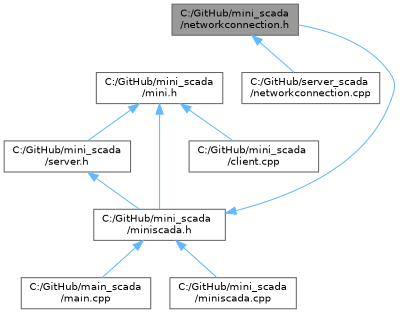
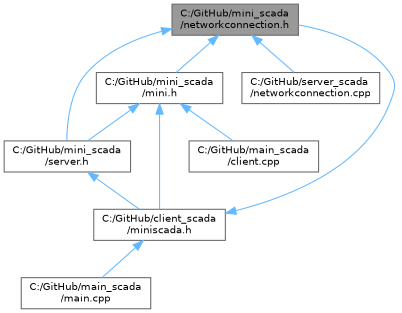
edge "C:/GitHub/mini_scada /mini.h" -> "C:/GitHub/mini_scada /networkconnection.h": added
edge "C:/GitHub/mini_scada /server.h" -> "C:/GitHub/mini_scada /networkconnection.h": added
node "C:/GitHub/mini_scada /client.cpp": label "C:/GitHub/mini_scada /client.cpp" -> "C:/GitHub/main_scada /client.cpp"
node "C:/GitHub/mini_scada /miniscada.h": label "C:/GitHub/mini_scada /miniscada.h" -> "C:/GitHub/client_scada /miniscada.h"
node "C:/GitHub/mini_scada /miniscada.cpp": removed
